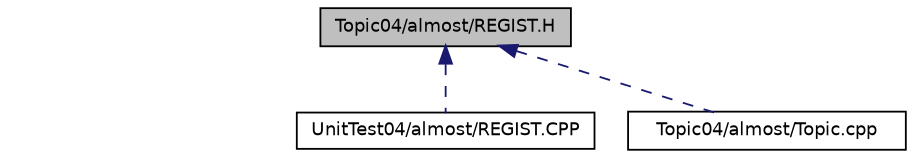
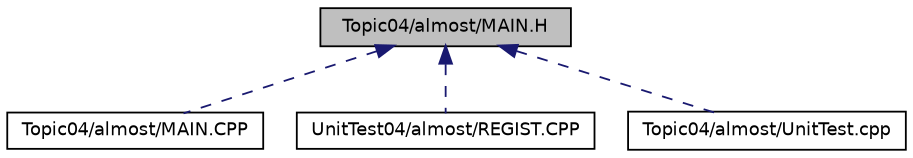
node "Topic04/almost/REGIST.H": label "Topic04/almost/REGIST.H" -> "Topic04/almost/MAIN.H"
node "Topic04/almost/MAIN.CPP": added
node "Topic04/almost/Topic.cpp": label "Topic04/almost/Topic.cpp" -> "Topic04/almost/UnitTest.cpp"
